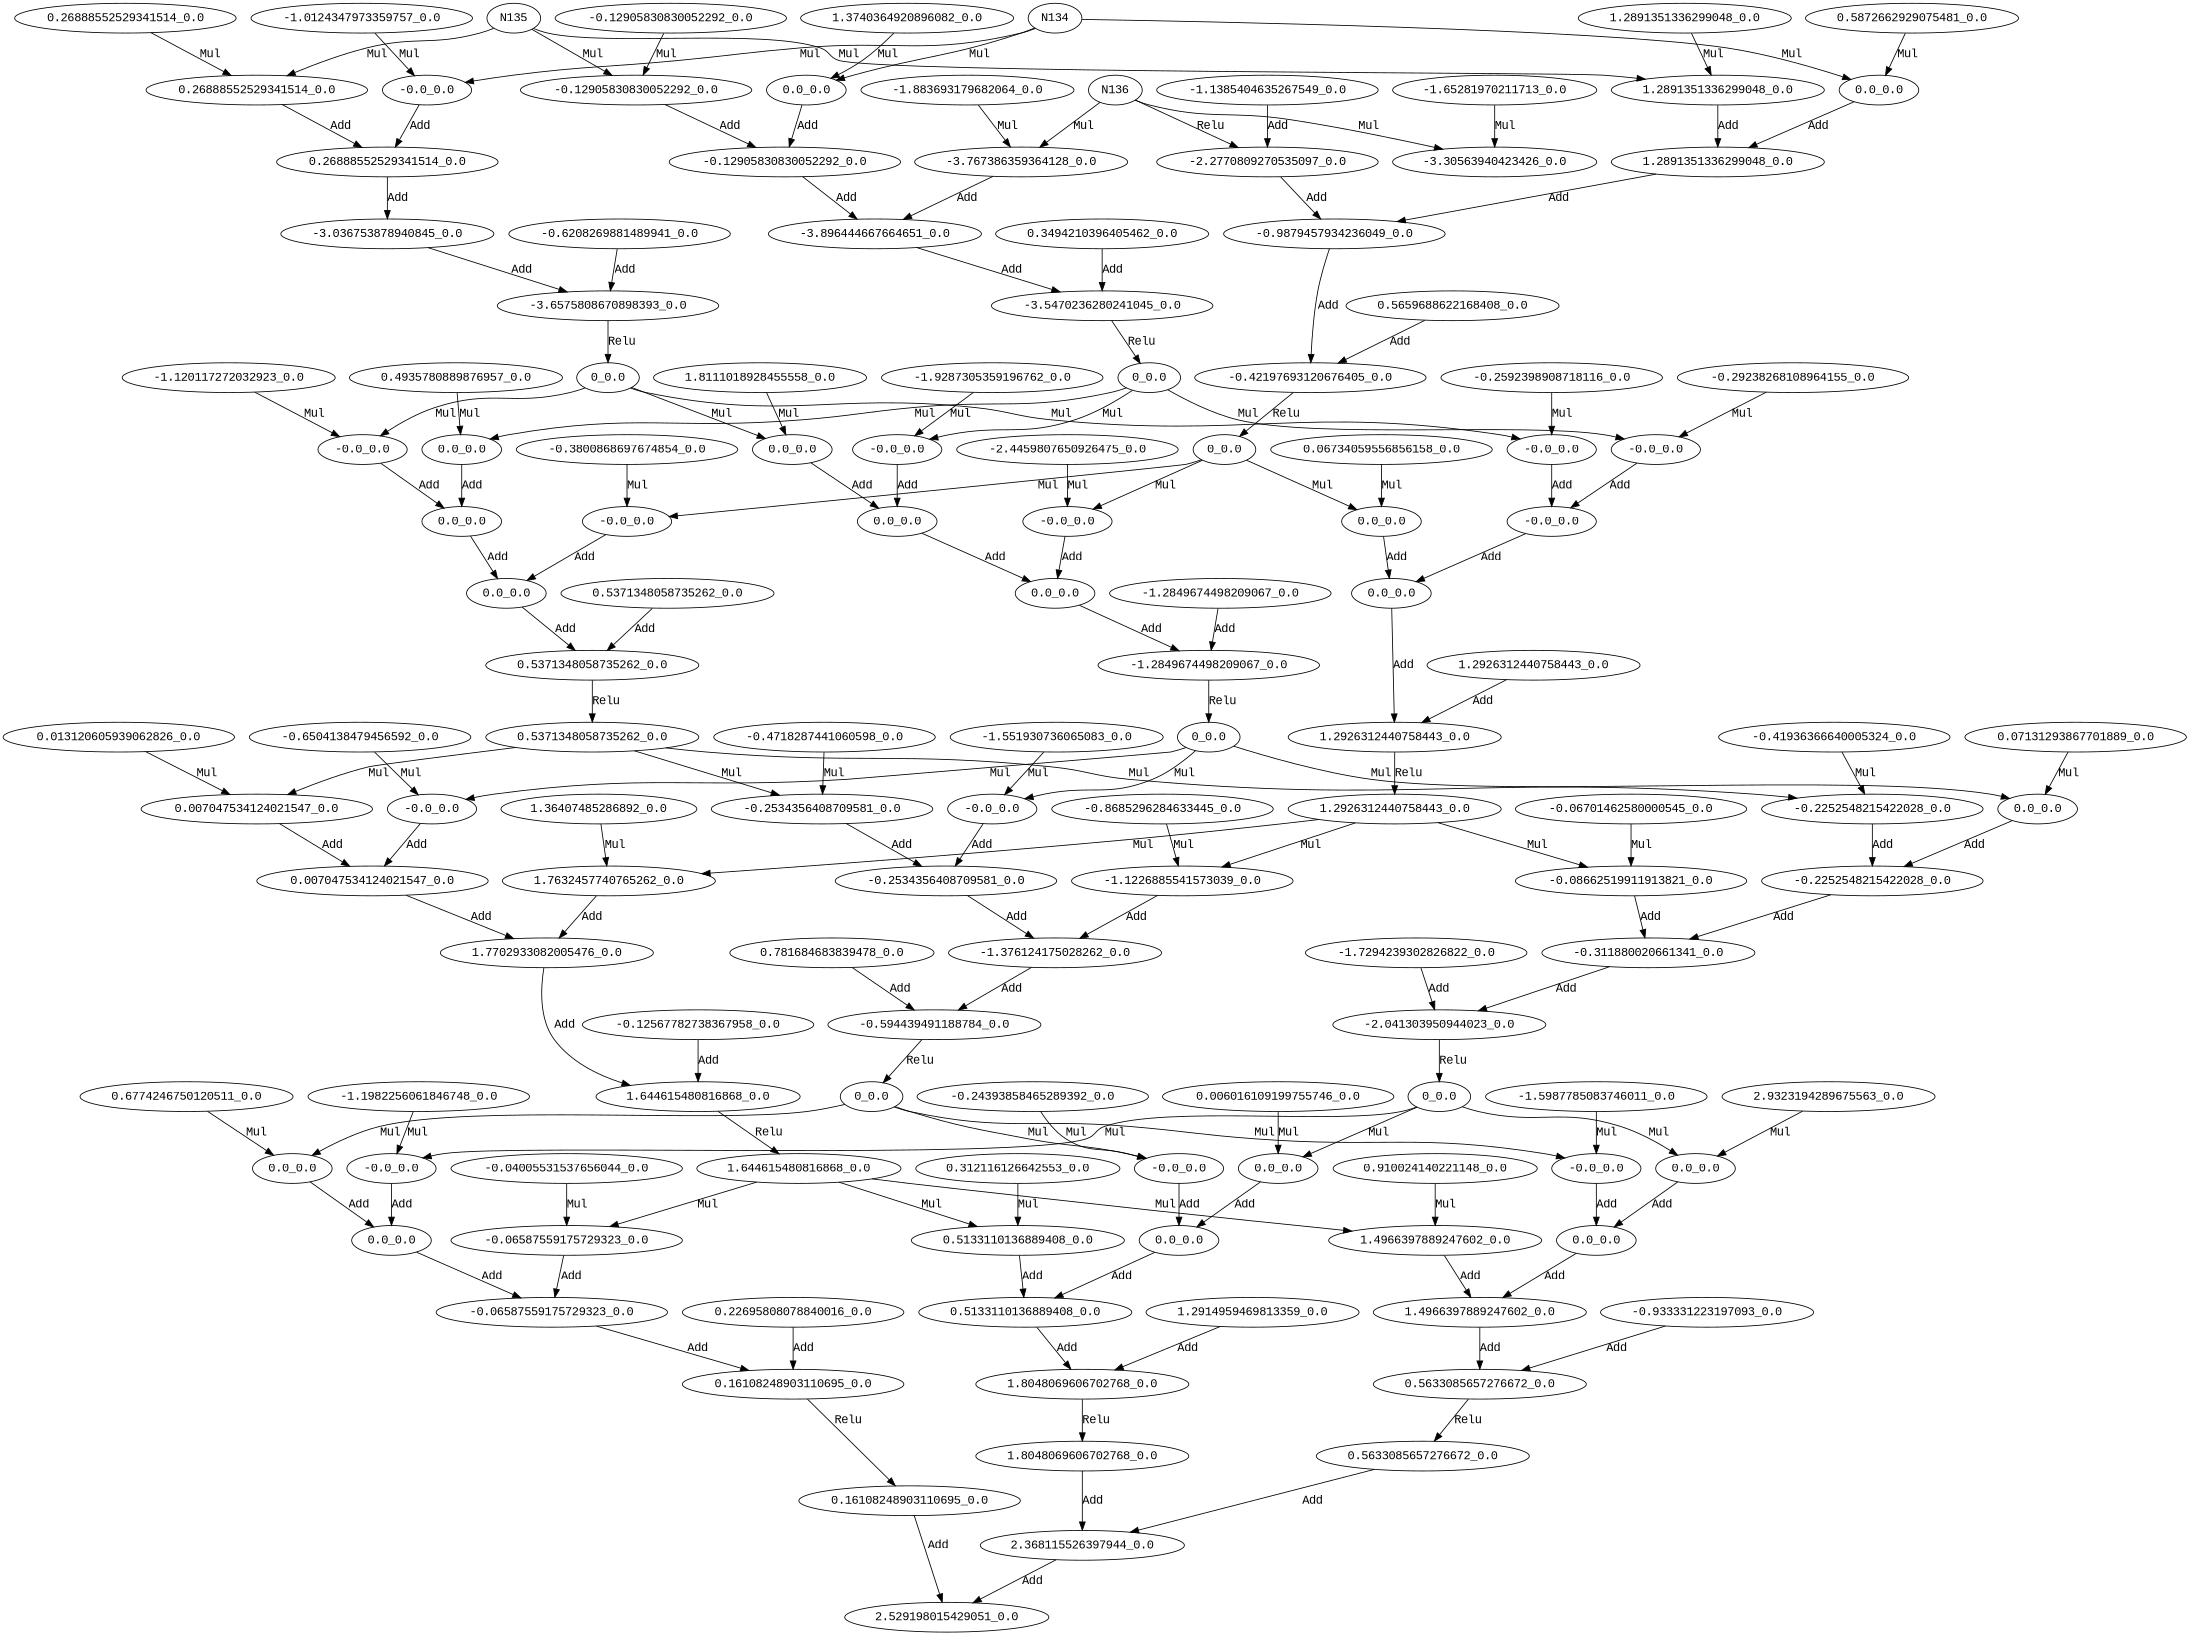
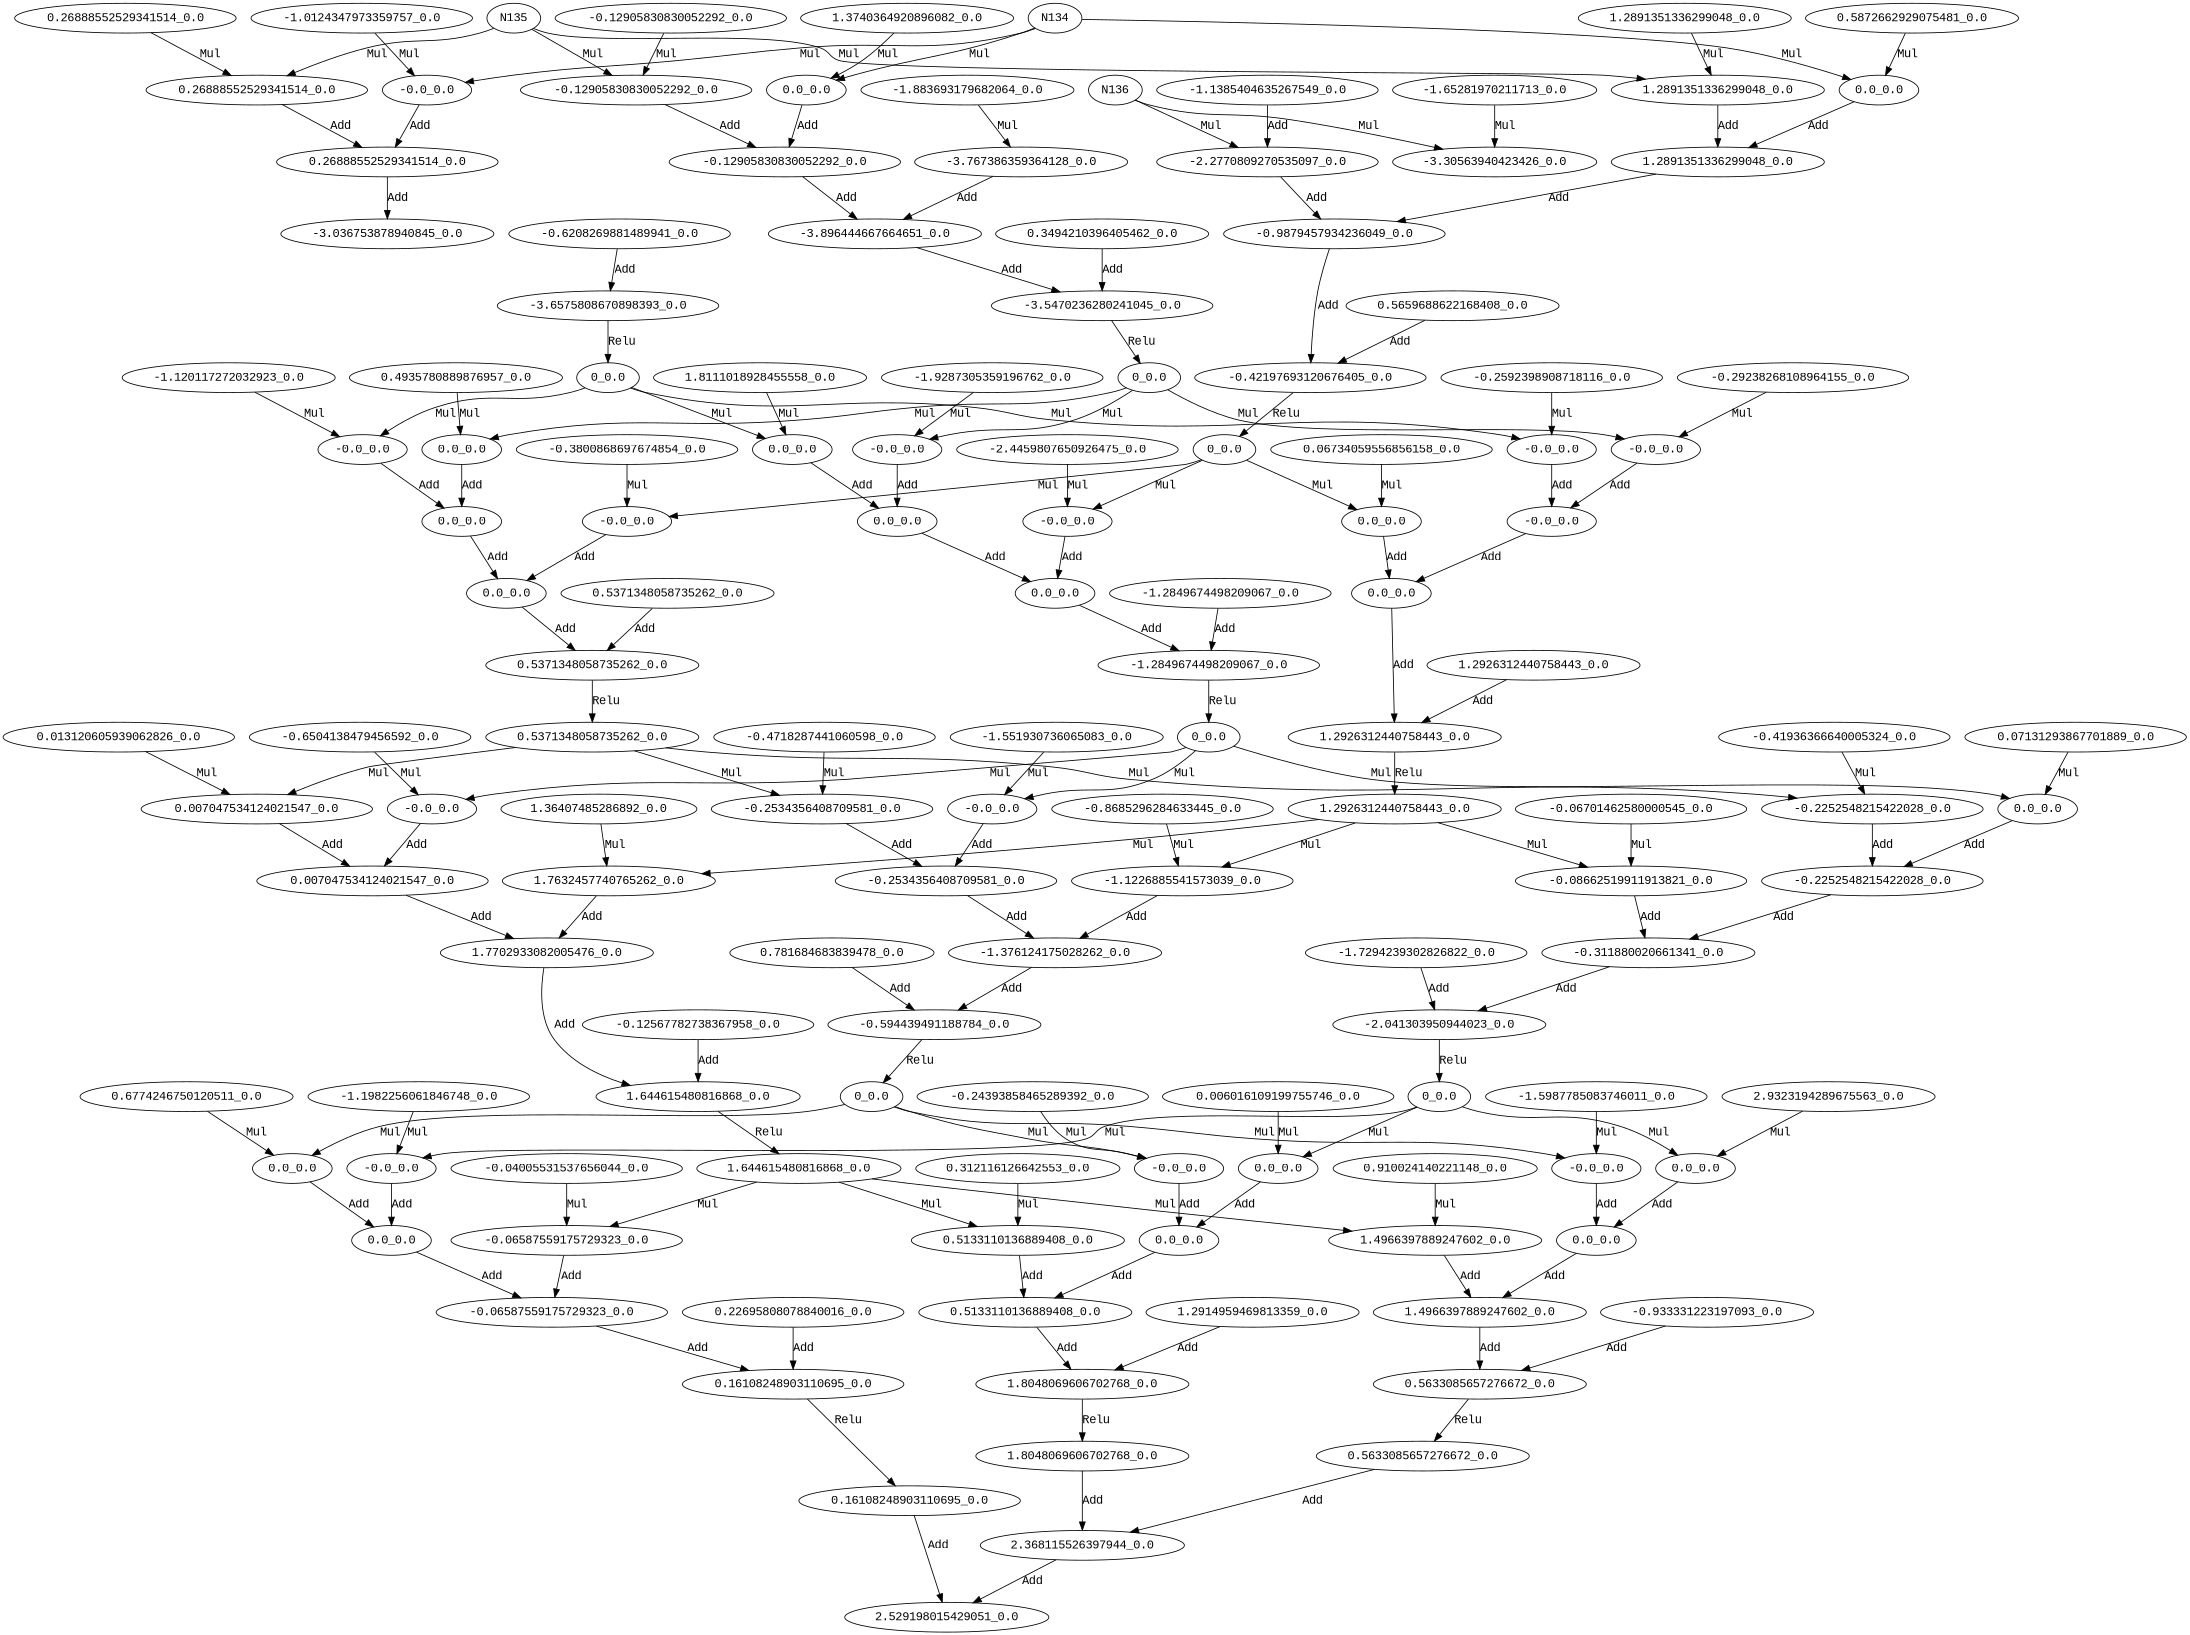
edge "N136" -> "-3.767386359364128_0.0": removed, label "Mul"
edge "N136" -> "-2.2770809270535097_0.0": label "Relu" -> "Mul"
edge "-3.036753878940845_0.0" -> "-3.6575808670898393_0.0": removed, label "Add"
